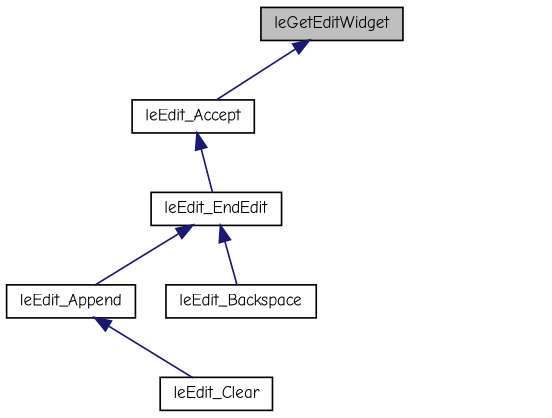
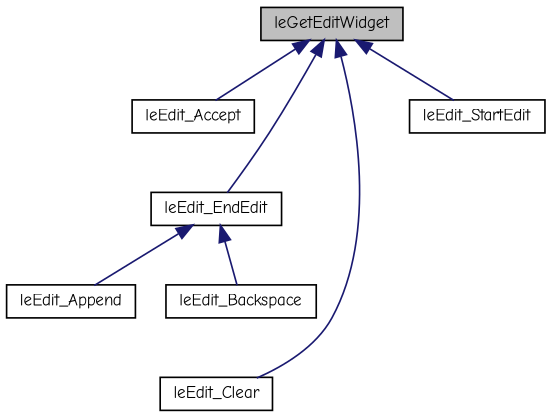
node "leEdit_StartEdit": added
edge "leEdit_EndEdit" -> "leEdit_Accept": now "leEdit_EndEdit" -> "leGetEditWidget"
edge "leEdit_Clear" -> "leEdit_Append": now "leEdit_Clear" -> "leGetEditWidget"
